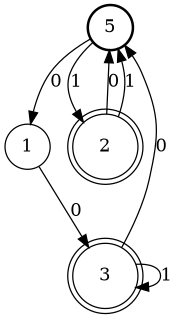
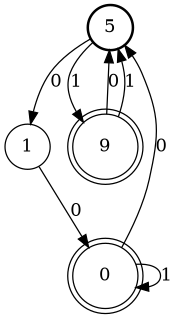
node "2": label "2" -> "9"
node "3": label "3" -> "0"
